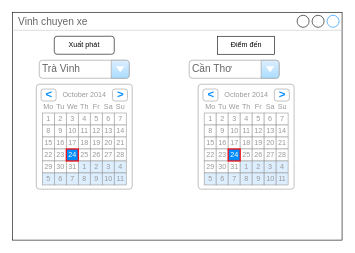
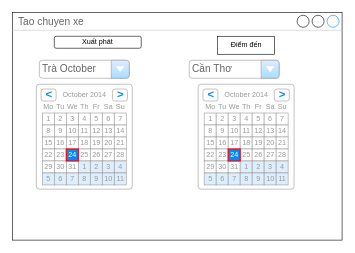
node "Vinh chuyen xe": label "Vinh chuyen xe" -> "Tao chuyen xe"
node "Xuất phát": size 60x18 -> 87x12
node "Trà Vinh": label "Trà Vinh" -> "Trà October"
